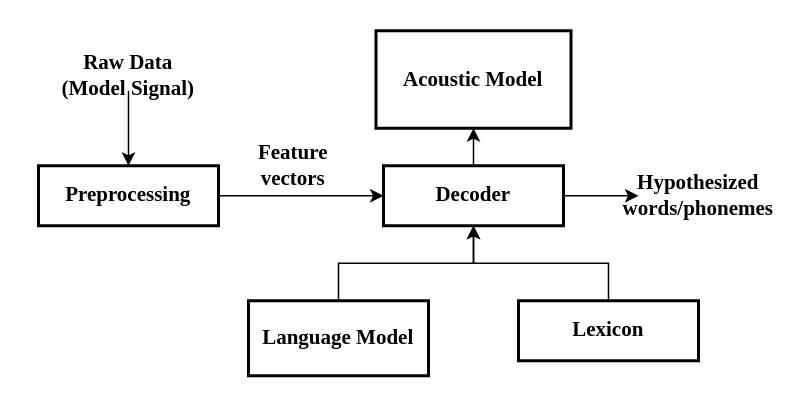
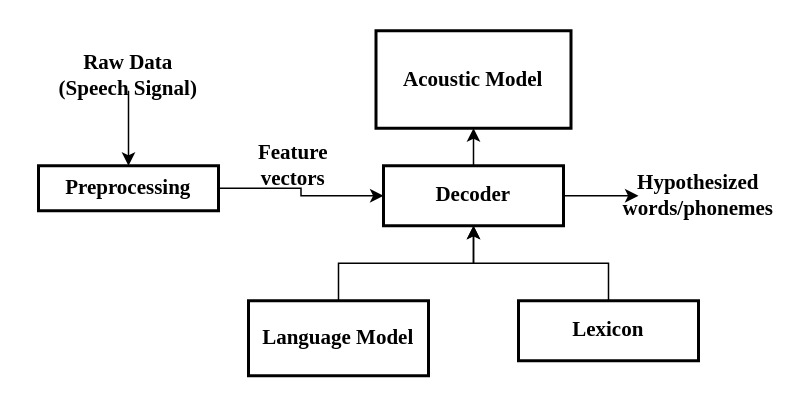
node "Raw Data (Model Signal)": label "Raw Data (Model Signal)" -> "Raw Data (Speech Signal)"
node "Preprocessing": size 180x60 -> 180x45
